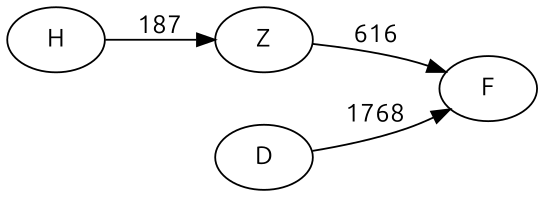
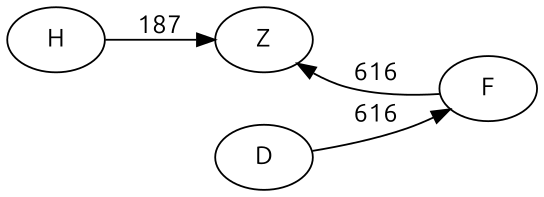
edge "Z" -> "F": reversed
edge "D" -> "F": label "1768" -> "616"
